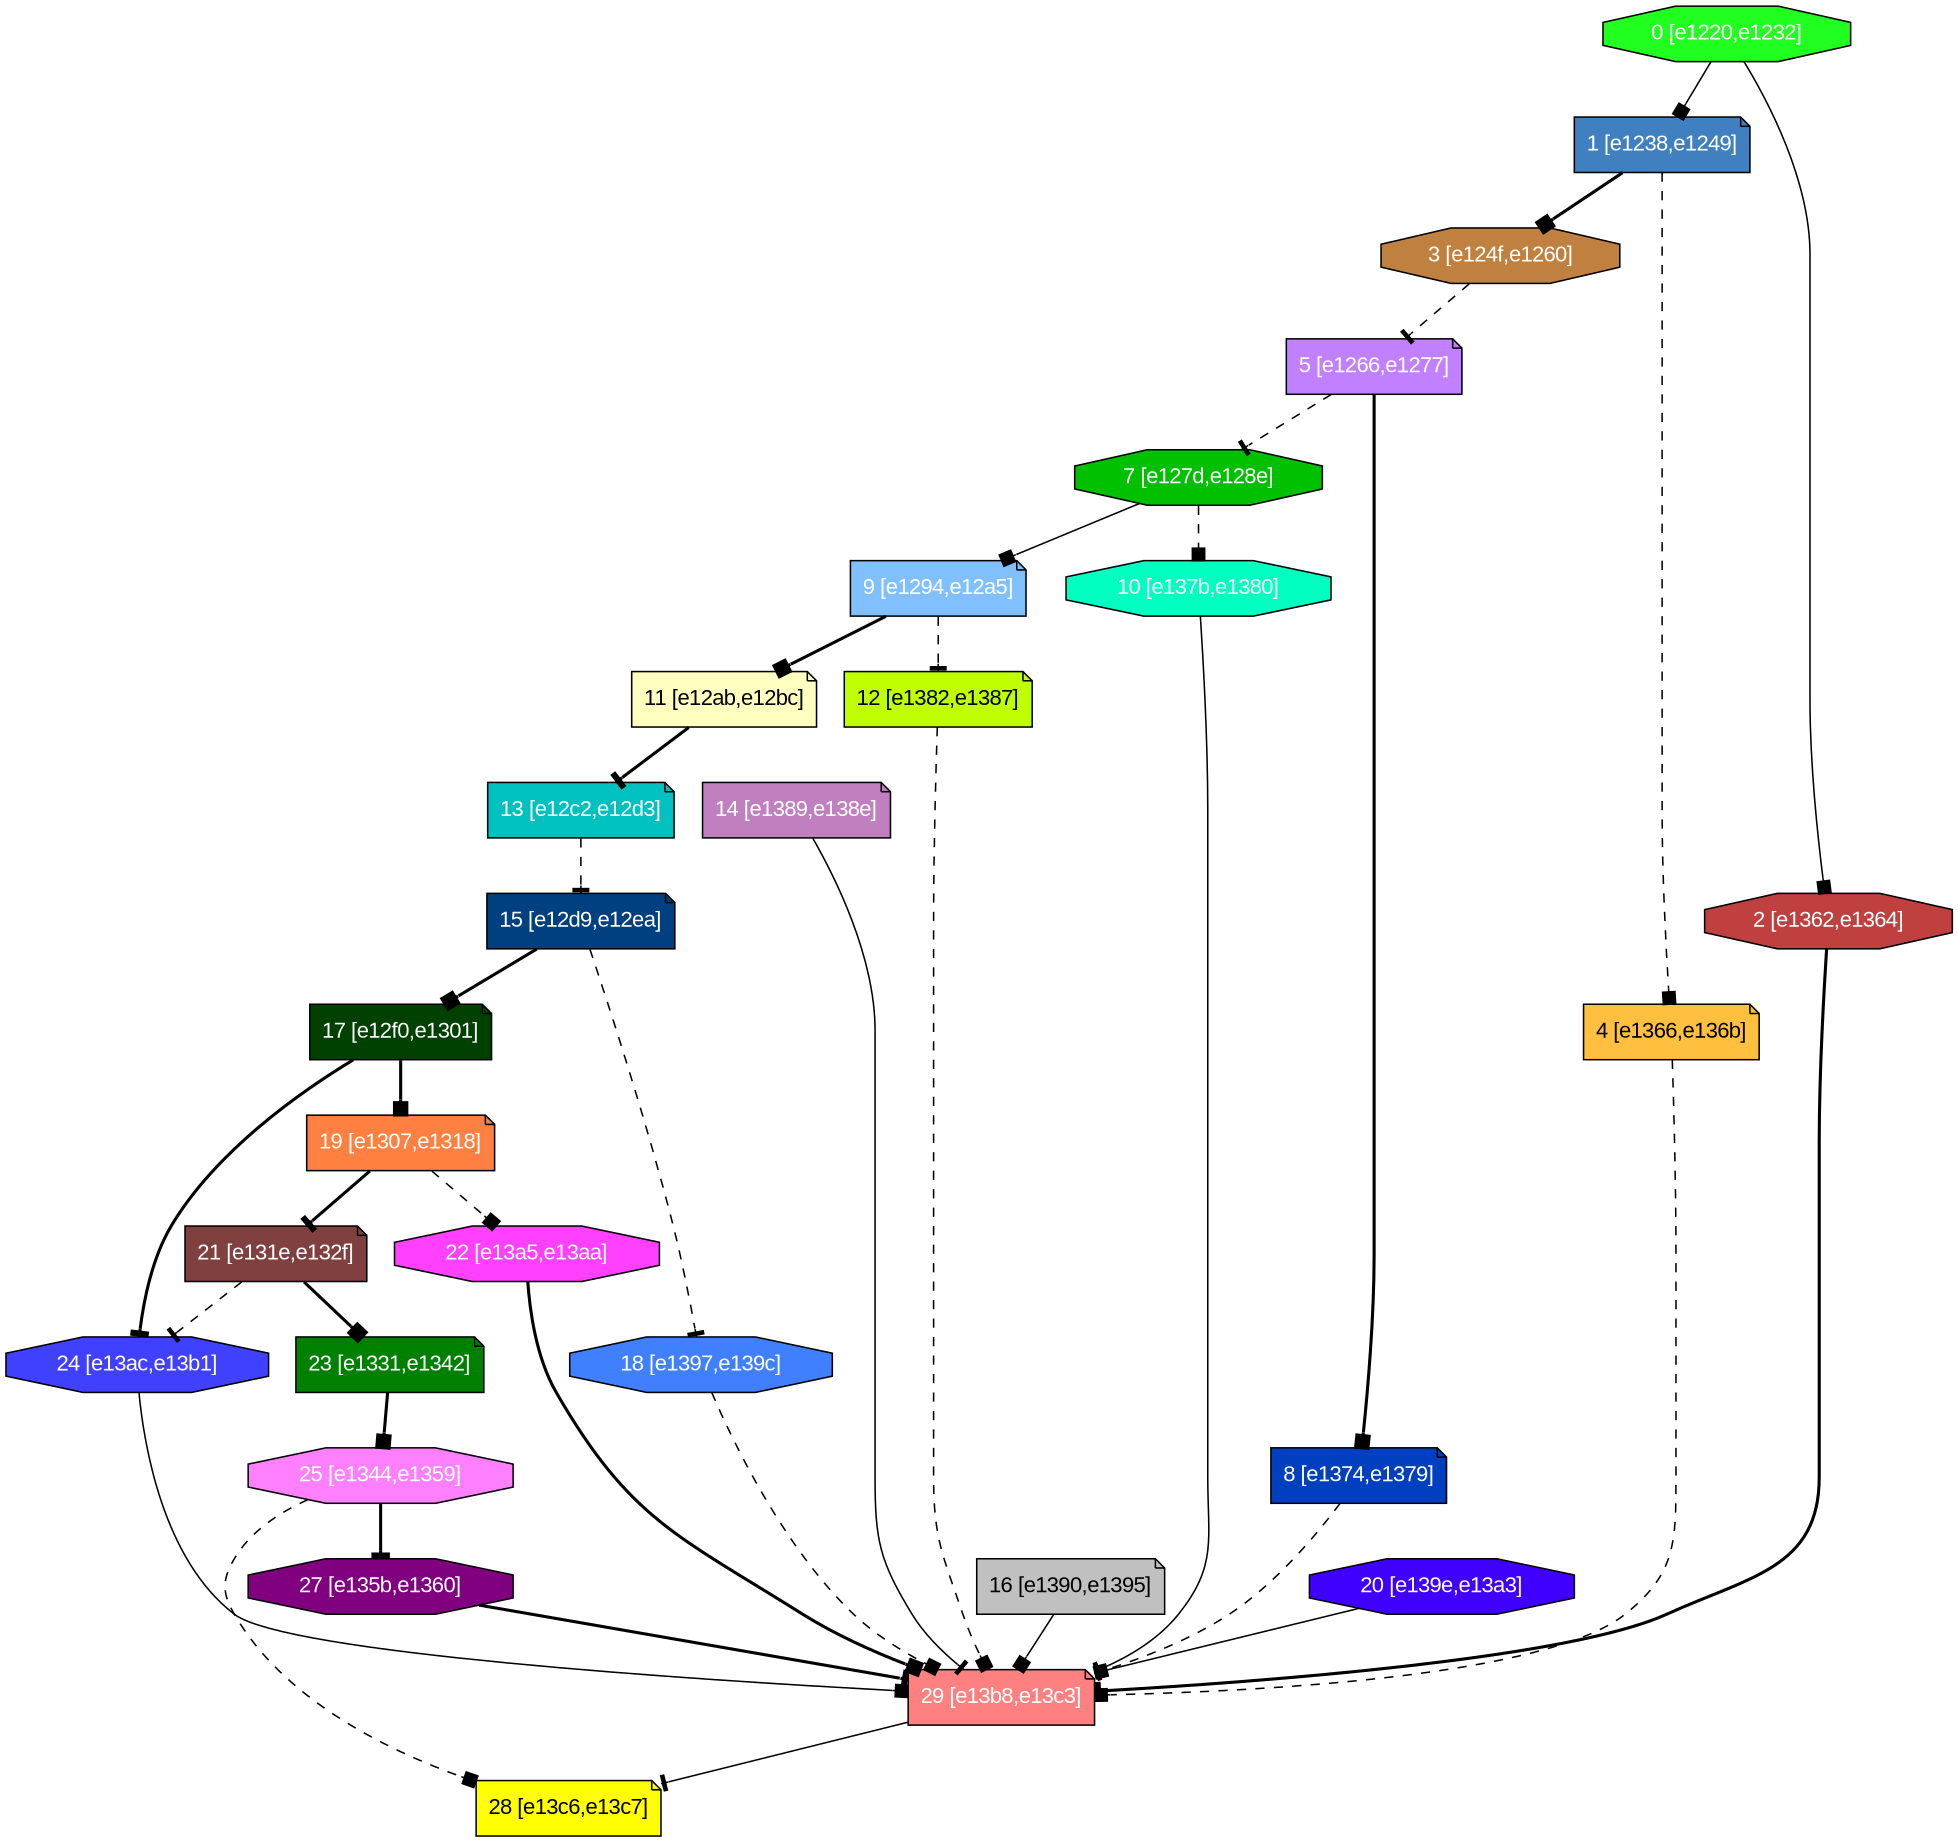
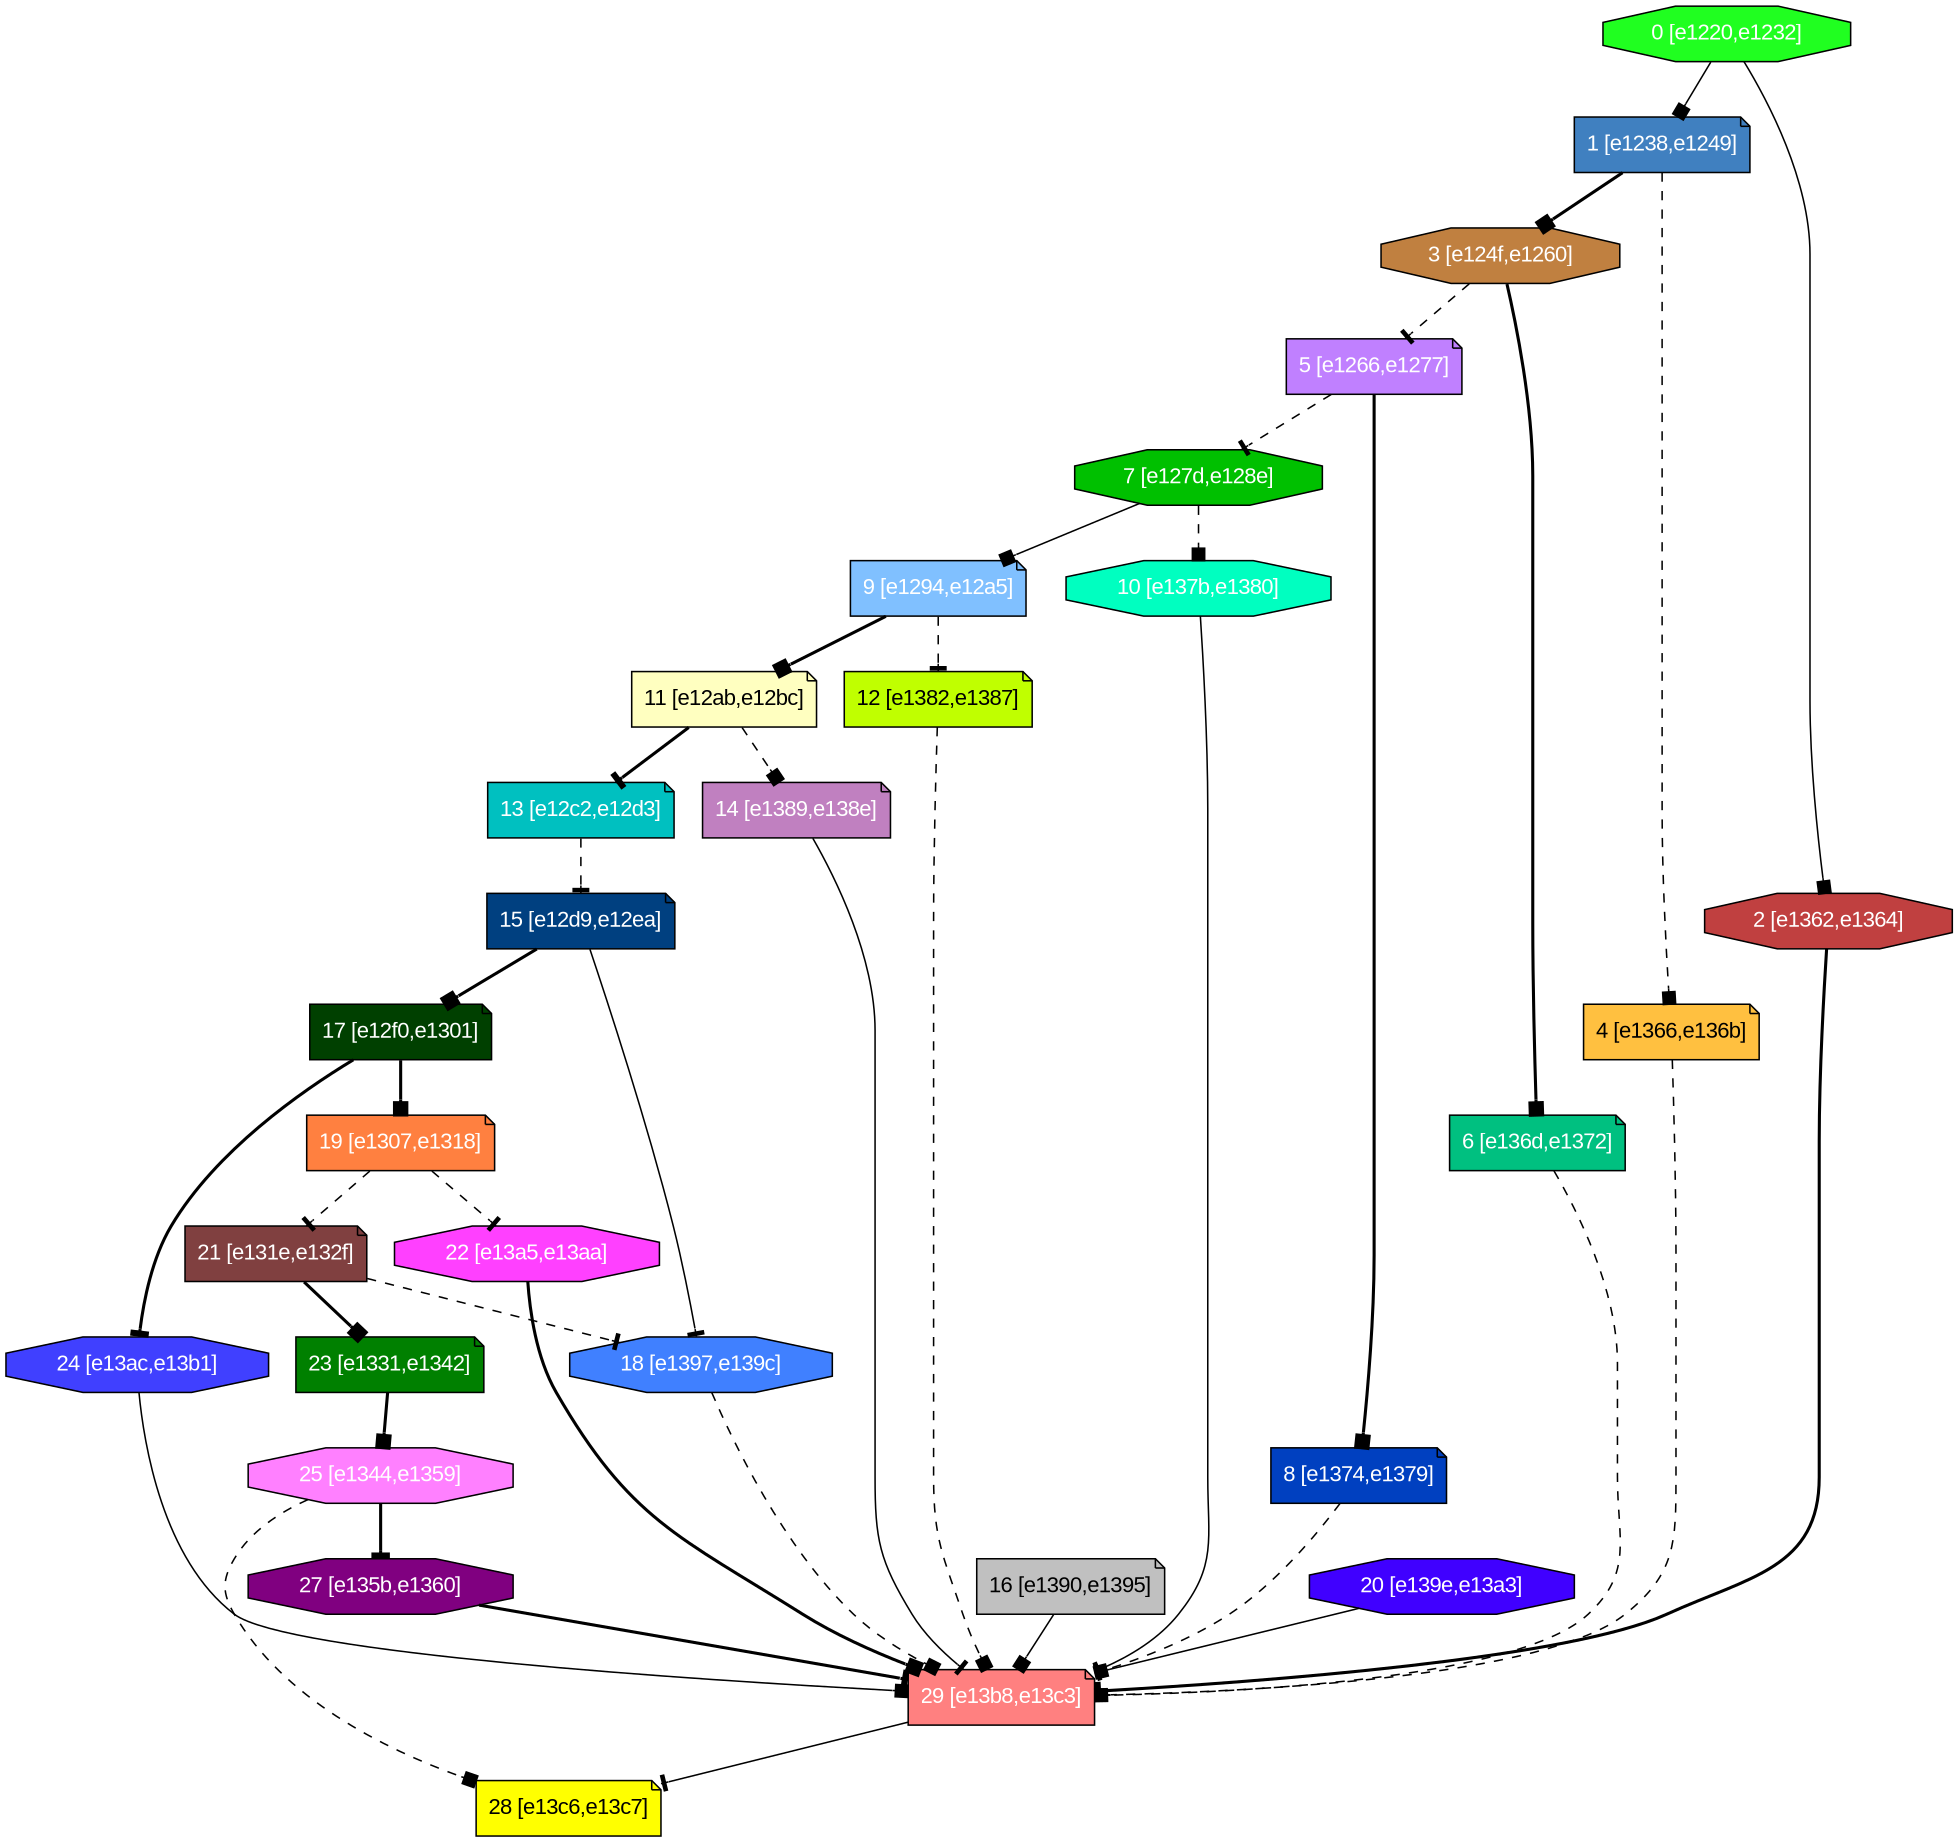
edge "11 [e12ab,e12bc]" -> "14 [e1389,e138e]": added
edge "15 [e12d9,e12ea]" -> "18 [e1397,e139c]": style dashed -> solid
node "6 [e136d,e1372]": added
edge "19 [e1307,e1318]" -> "21 [e131e,e132f]": style bold -> dashed
edge "19 [e1307,e1318]" -> "22 [e13a5,e13aa]": arrowhead box -> tee
edge "21 [e131e,e132f]" -> "24 [e13ac,e13b1]": now "21 [e131e,e132f]" -> "18 [e1397,e139c]"
